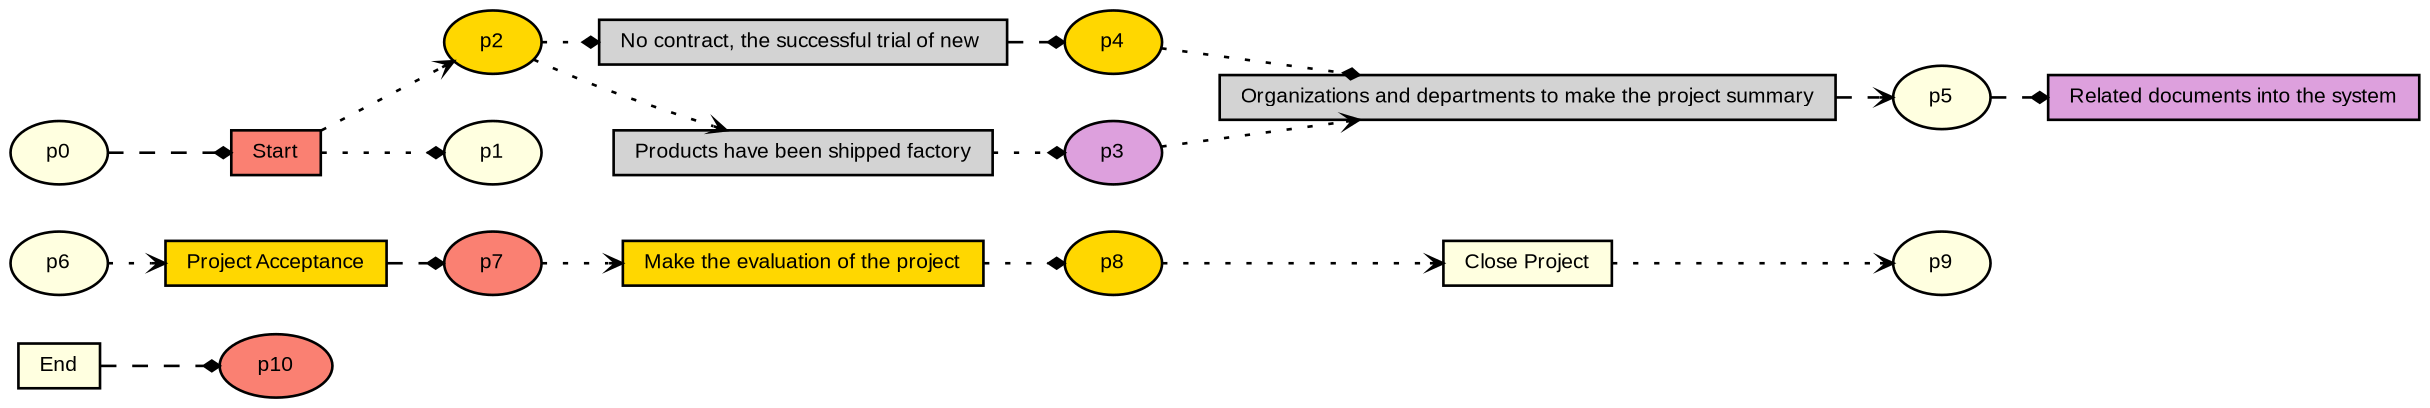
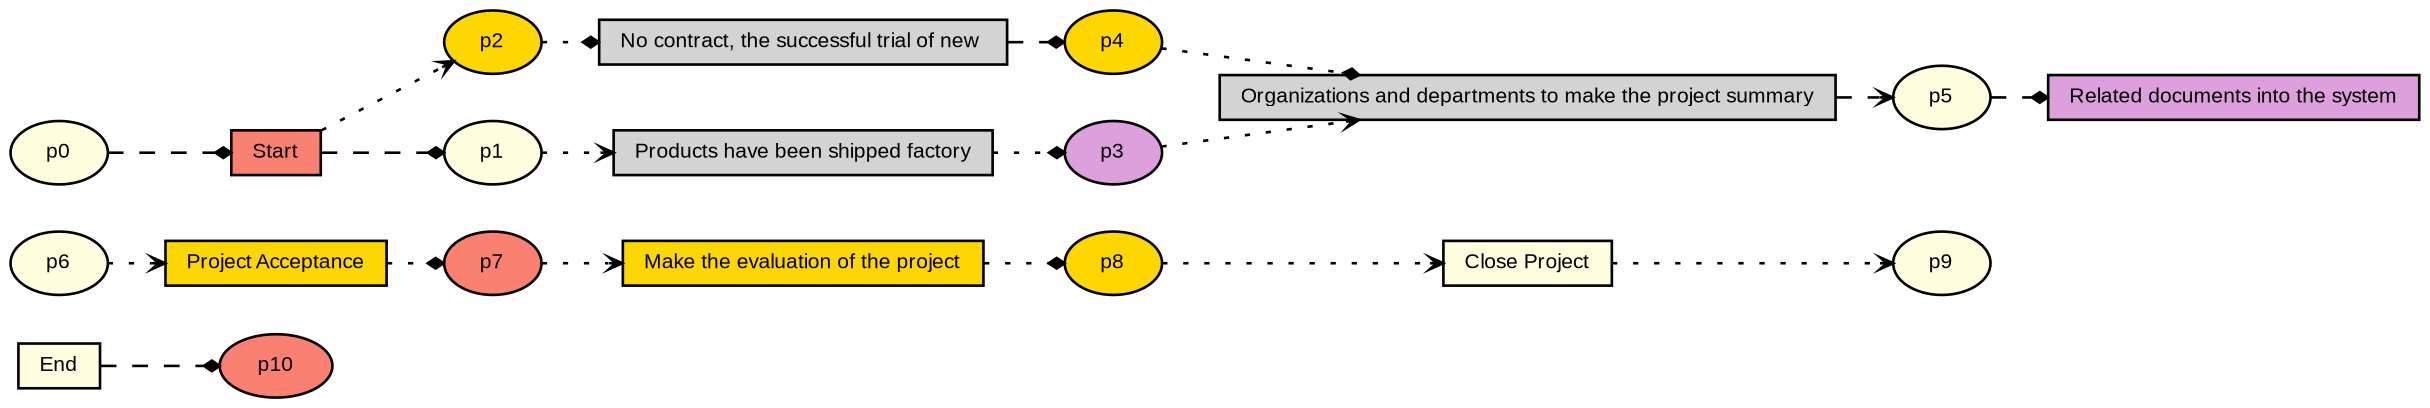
edge "p2" -> "Products have been shipped factory": now "p1" -> "Products have been shipped factory"
edge "Start" -> "p1": style dotted -> dashed
edge "Project Acceptance" -> "p7": style dashed -> dotted
